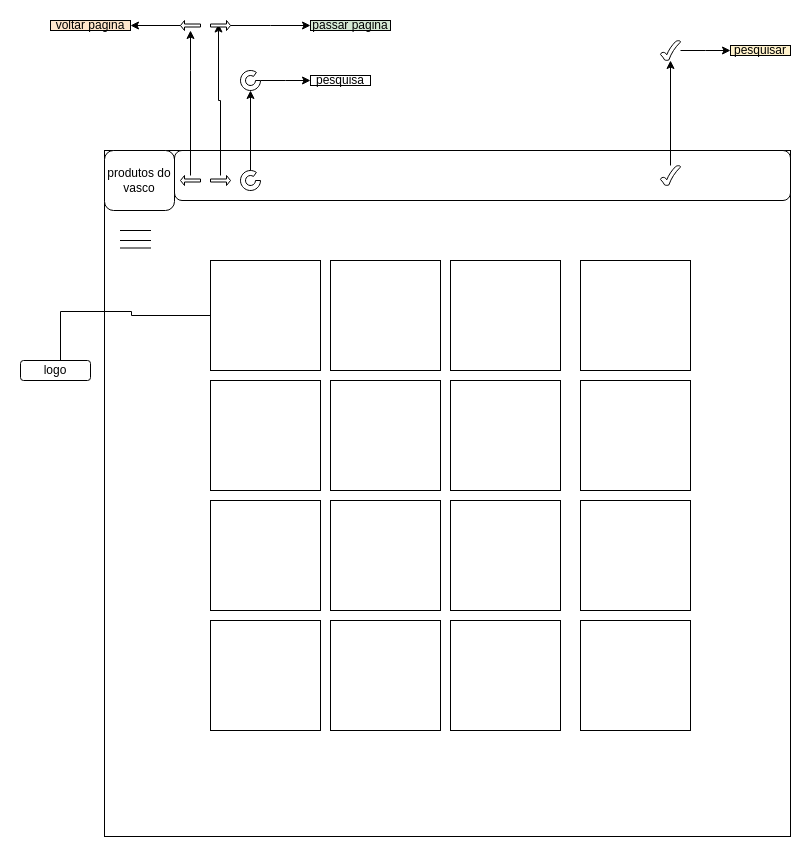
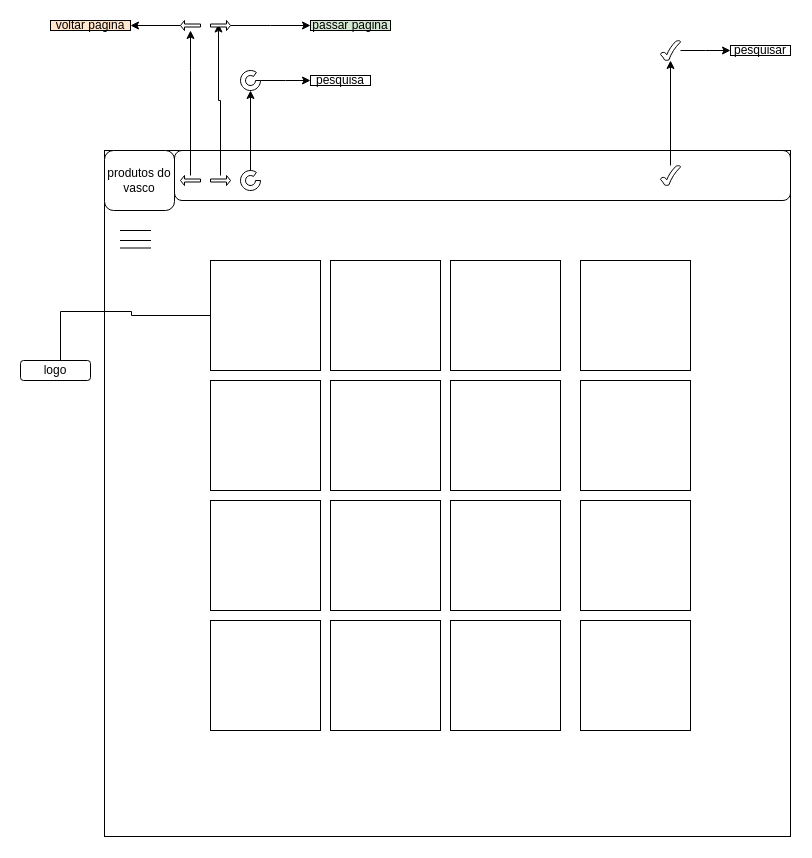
node "pesquisar": fillcolor #fff2cc -> #ffffff
